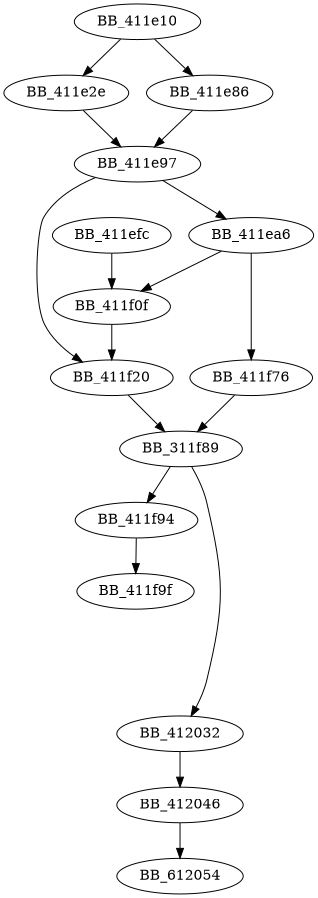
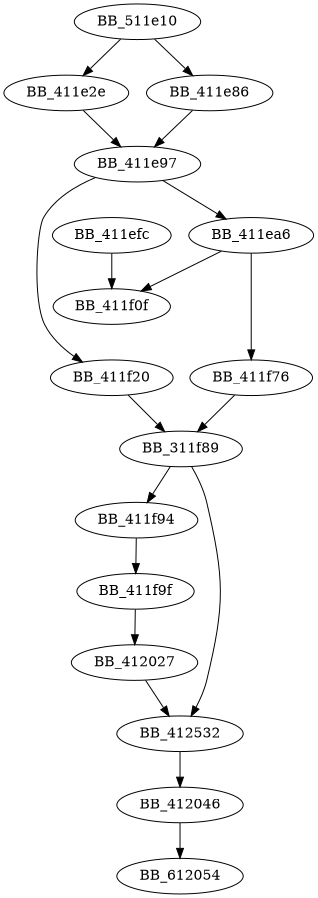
node "BB_411e10": label "BB_411e10" -> "BB_511e10"
edge "BB_411f0f" -> "BB_411f20": removed
node "BB_412027": added
node "BB_412032": label "BB_412032" -> "BB_412532"
